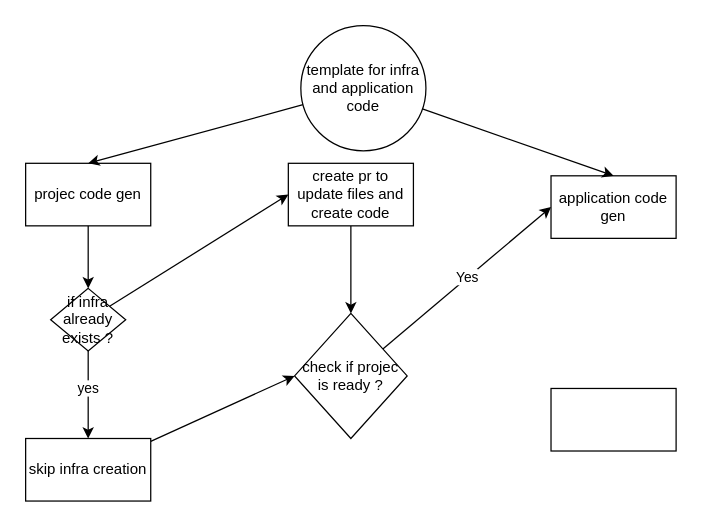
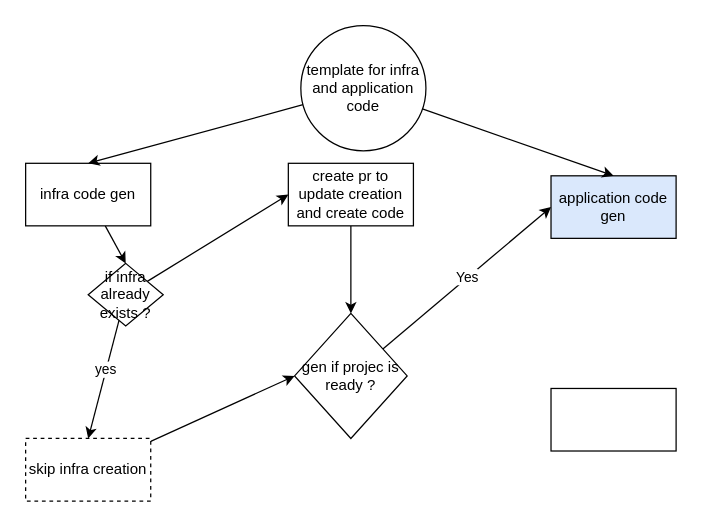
node "projec code gen": label "projec code gen" -> "infra code gen"
node "create pr to update files and create code": label "create pr to update files and create code" -> "create pr to update creation and create code"
node "application code gen": fillcolor #ffffff -> #dae8fc
node "if infra already exists ?": moved (88, 319) -> (126, 294)
node "check if projec is ready ?": label "check if projec is ready ?" -> "gen if projec is ready ?"
node "skip infra creation": style solid -> dashed
